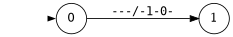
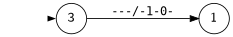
node "0": label "0" -> "3"
